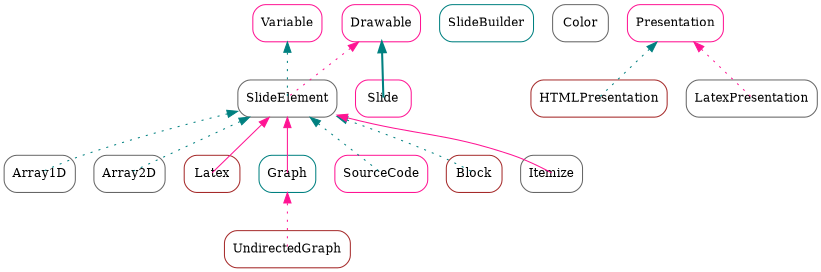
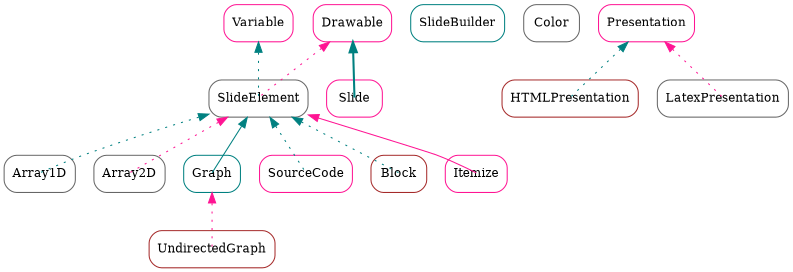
edge "Array2D" -> "SlideElement": color teal -> deeppink
edge "Graph" -> "SlideElement": color deeppink -> teal
node "Latex": removed
node "Itemize": color gray40 -> deeppink
